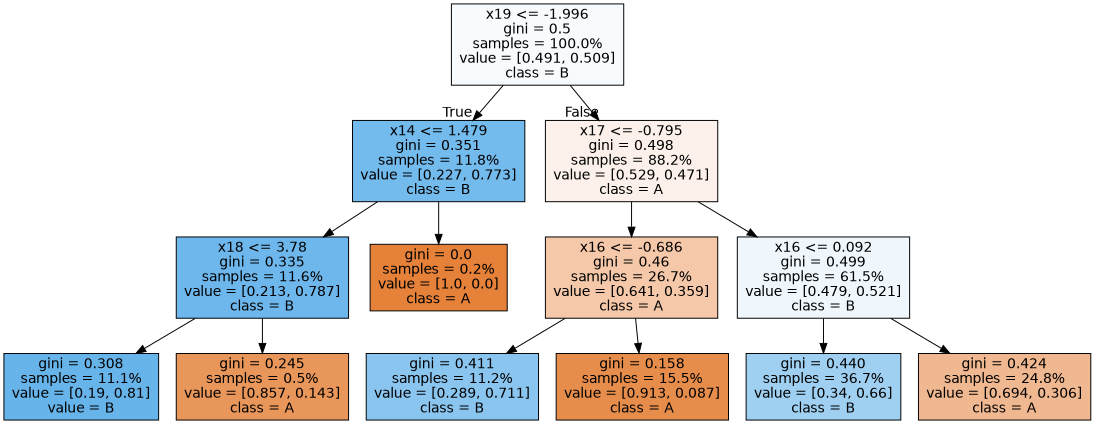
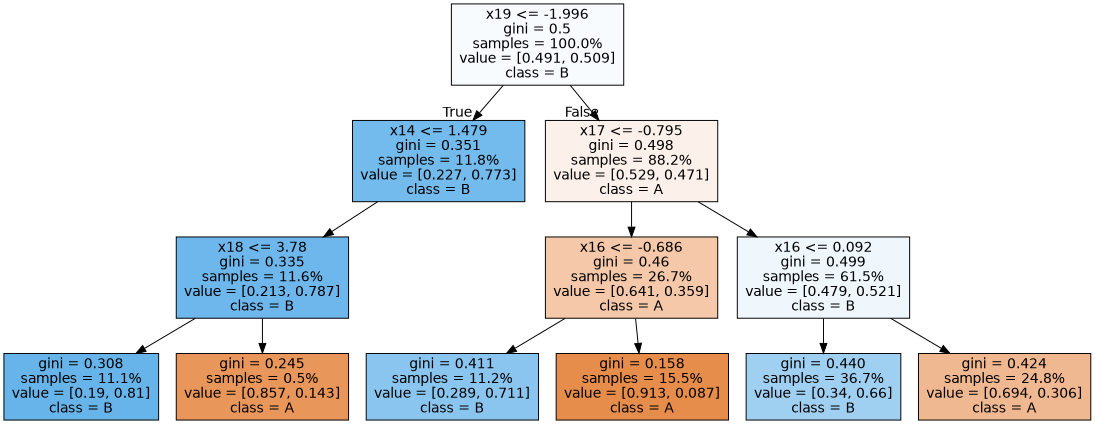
node "gini = 0.0 samples = 0.2% value = [1.0, 0.0] class = A": removed
node "gini = 0.308 samples = 11.1% value = [0.19, 0.81] value = B": label "gini = 0.308 samples = 11.1% value = [0.19, 0.81] value = B" -> "gini = 0.308 samples = 11.1% value = [0.19, 0.81] class = B"
